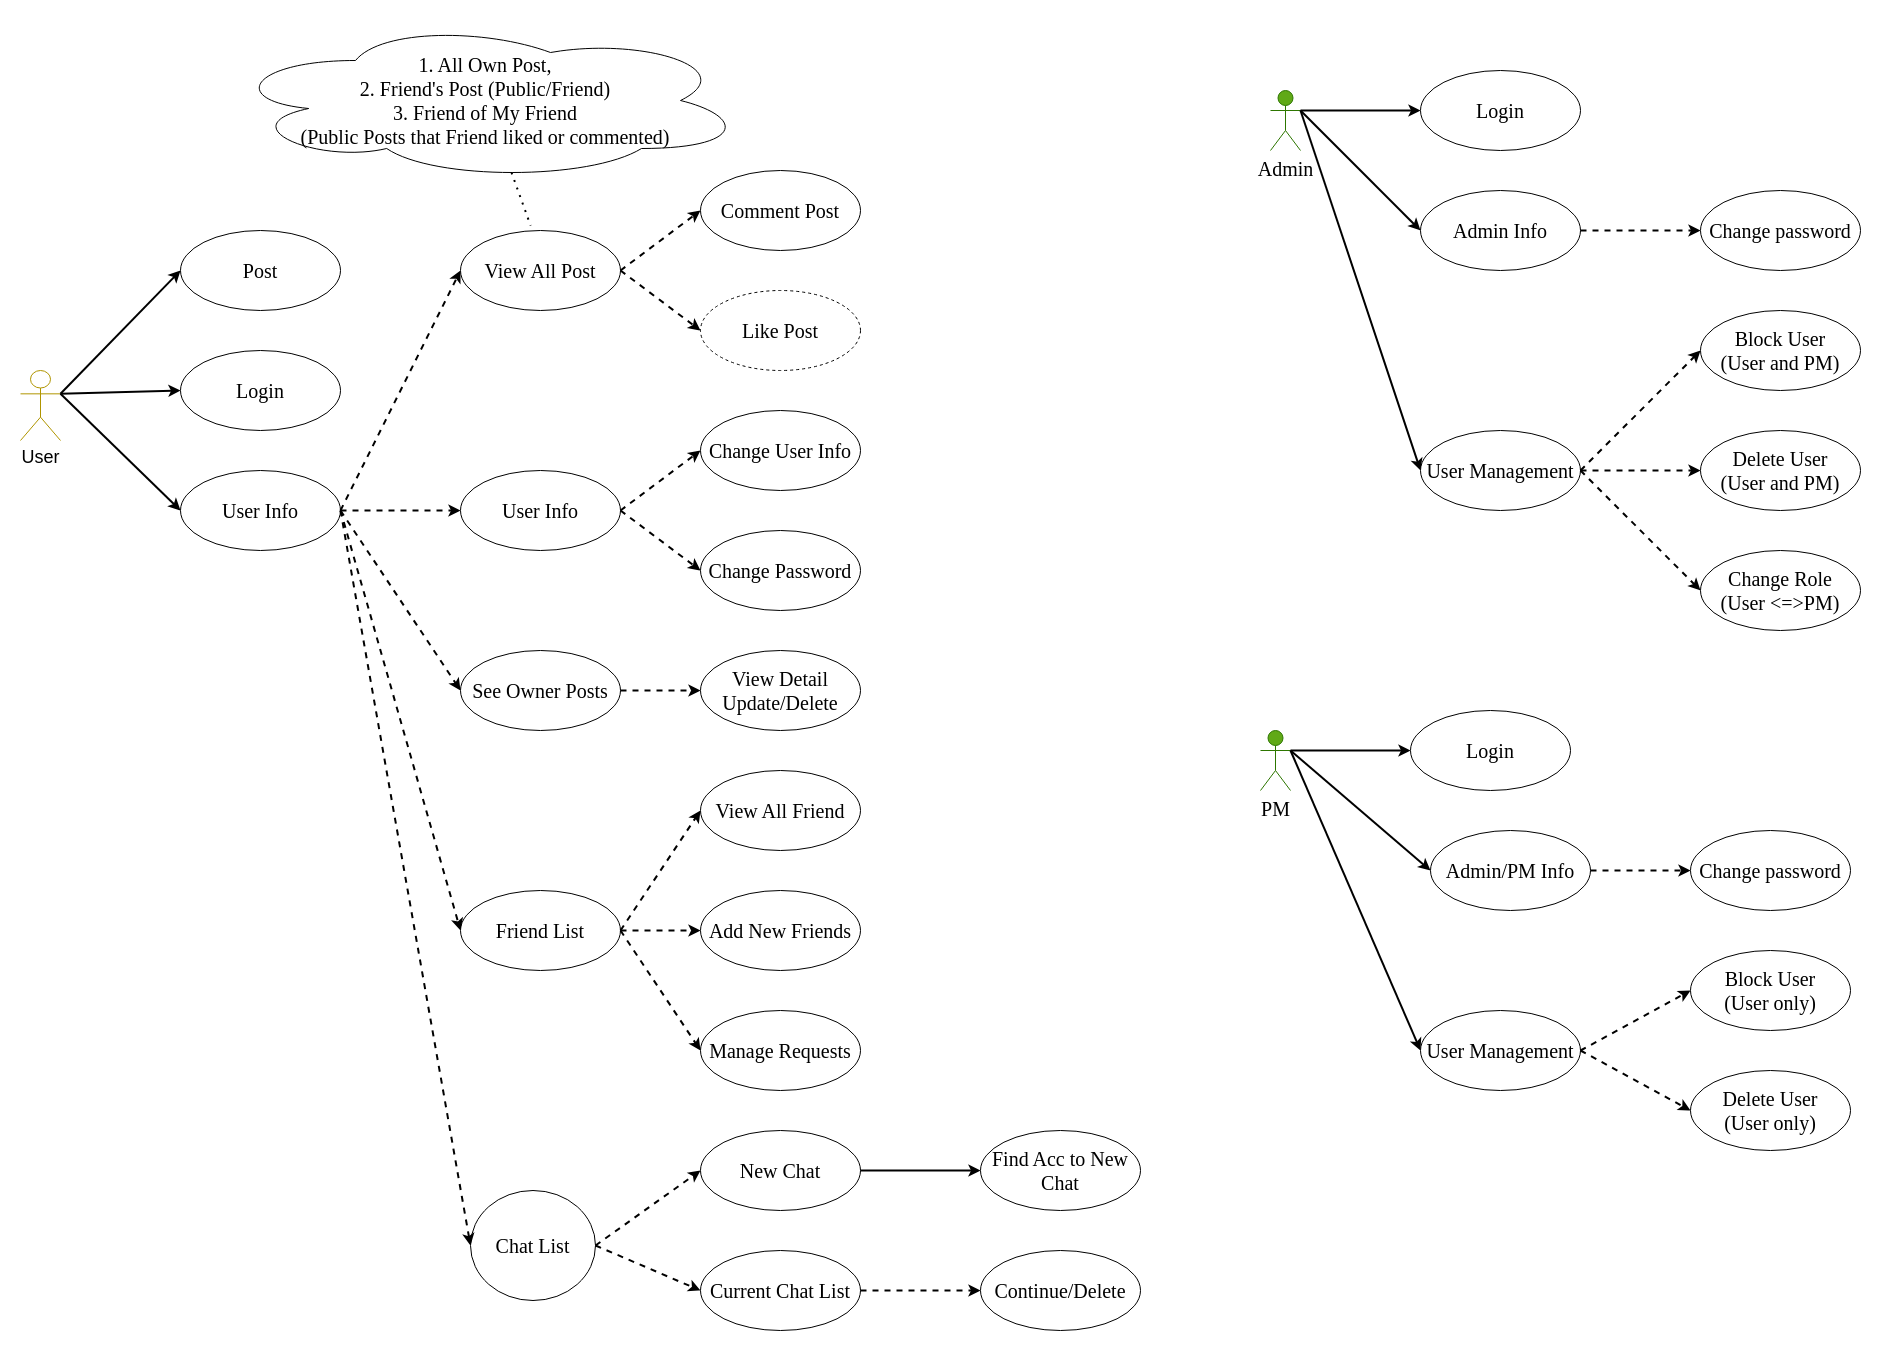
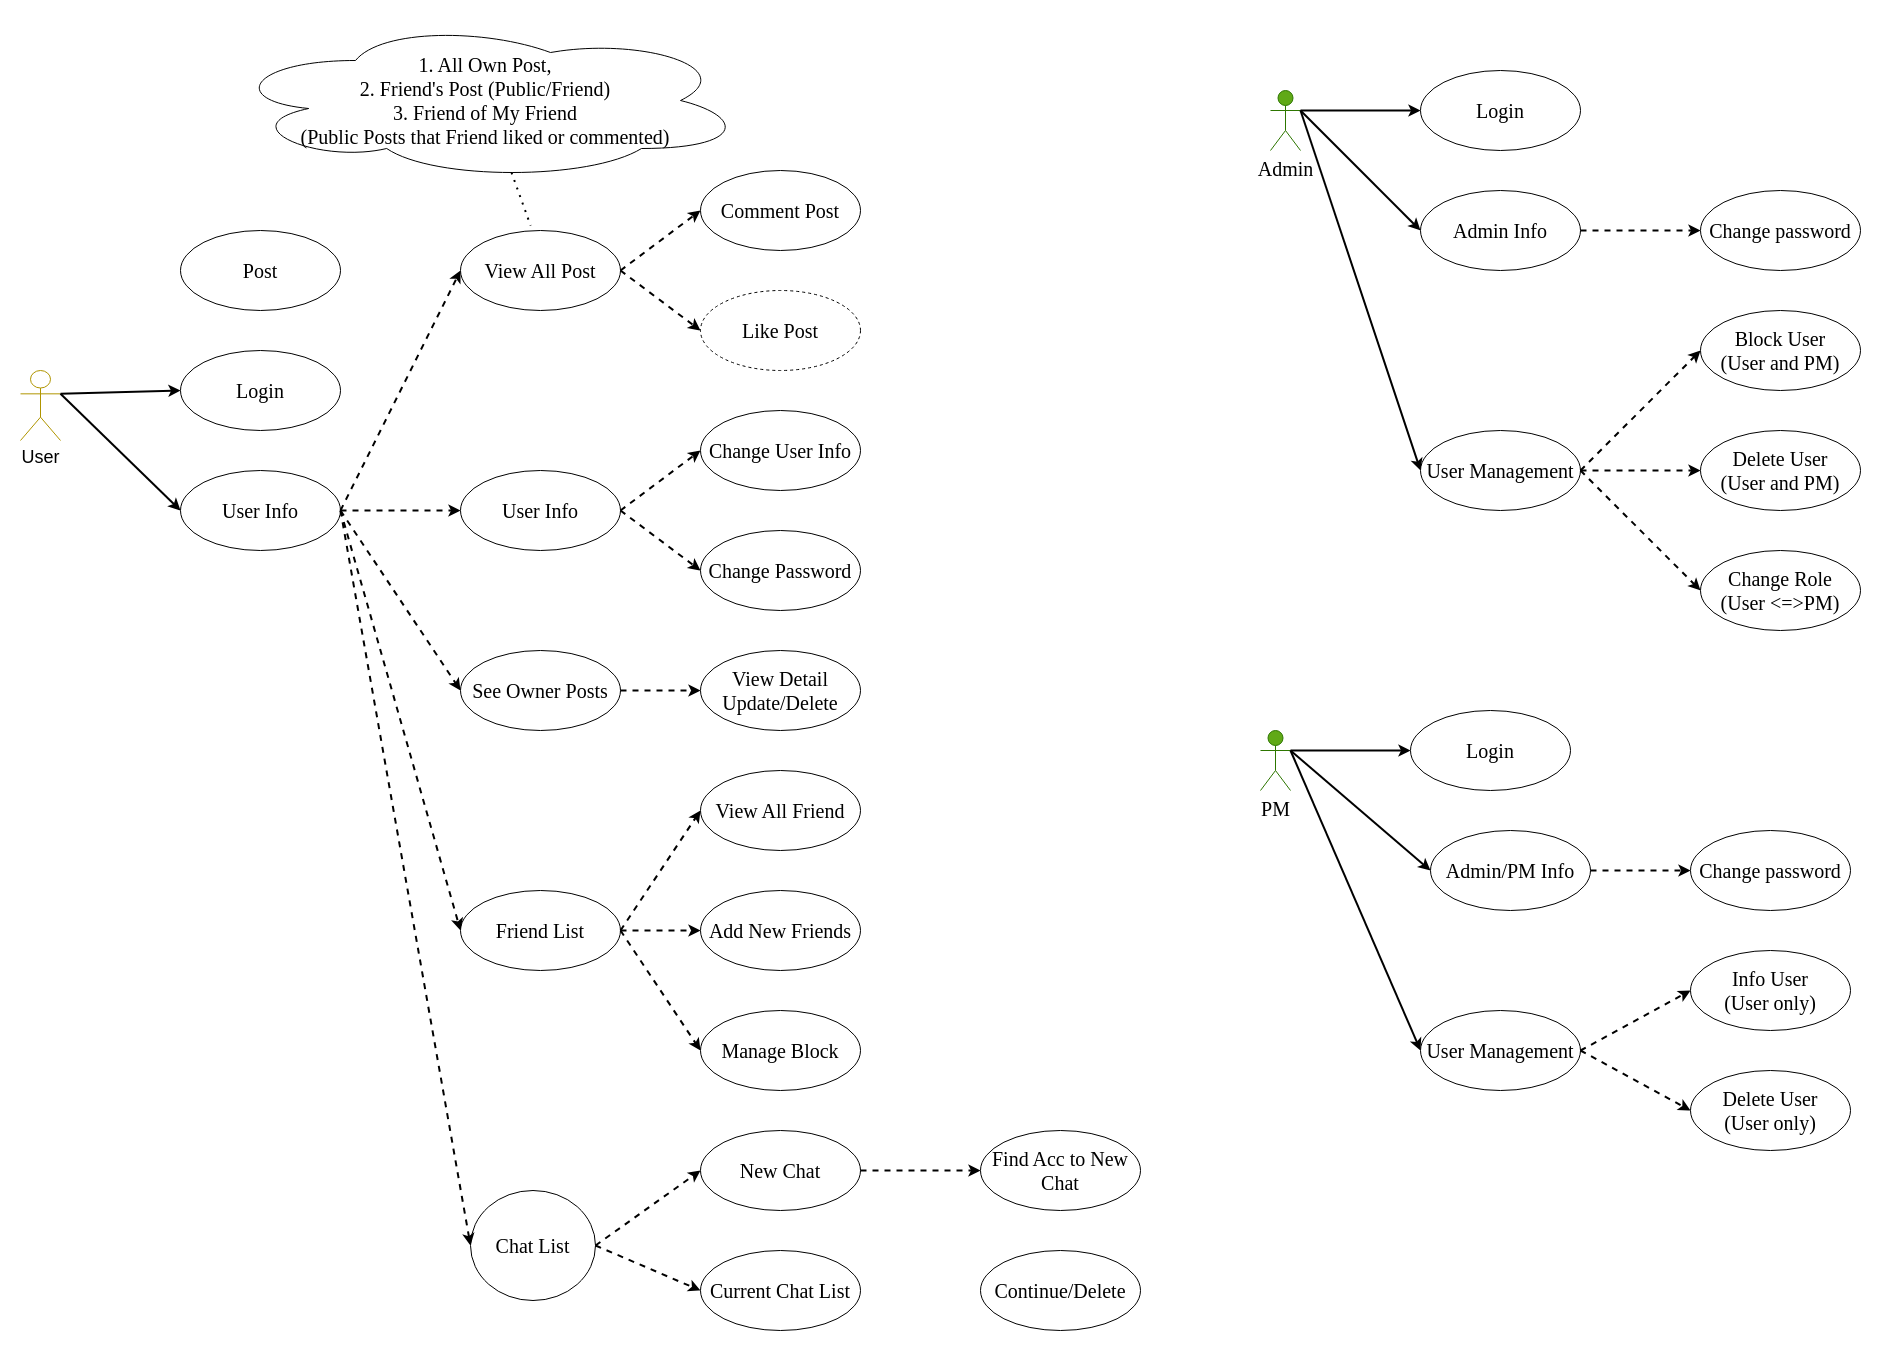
edge "User" -> "Post": removed
node "Block User (User only)": label "Block User (User only)" -> "Info User (User only)"
node "Manage Requests": label "Manage Requests" -> "Manage Block"
edge "New Chat" -> "Find Acc to New Chat": style solid -> dashed
edge "Current Chat List" -> "Continue/Delete": removed
